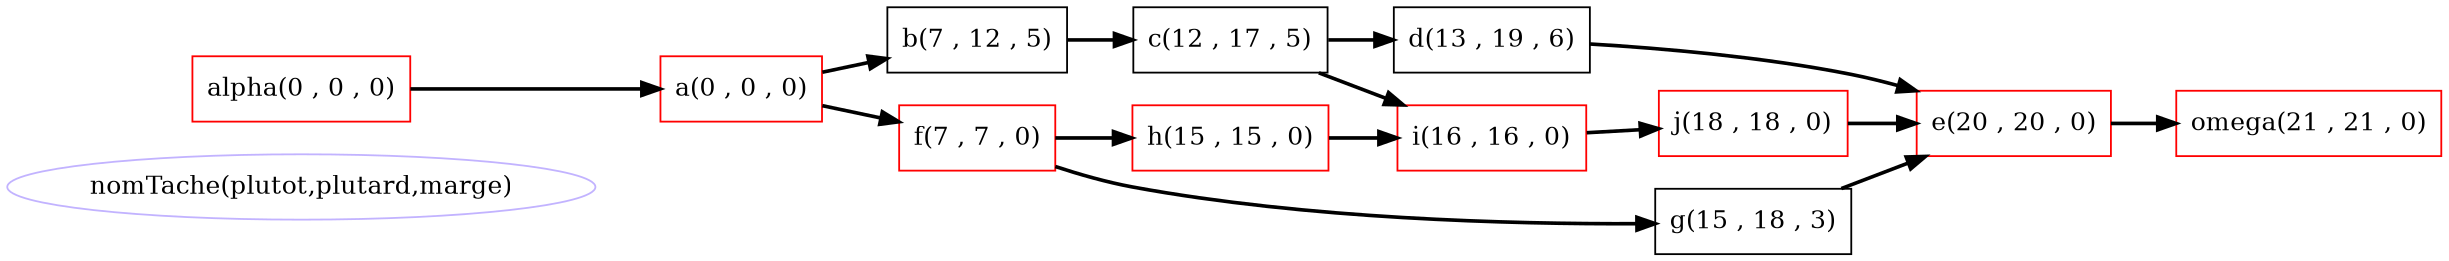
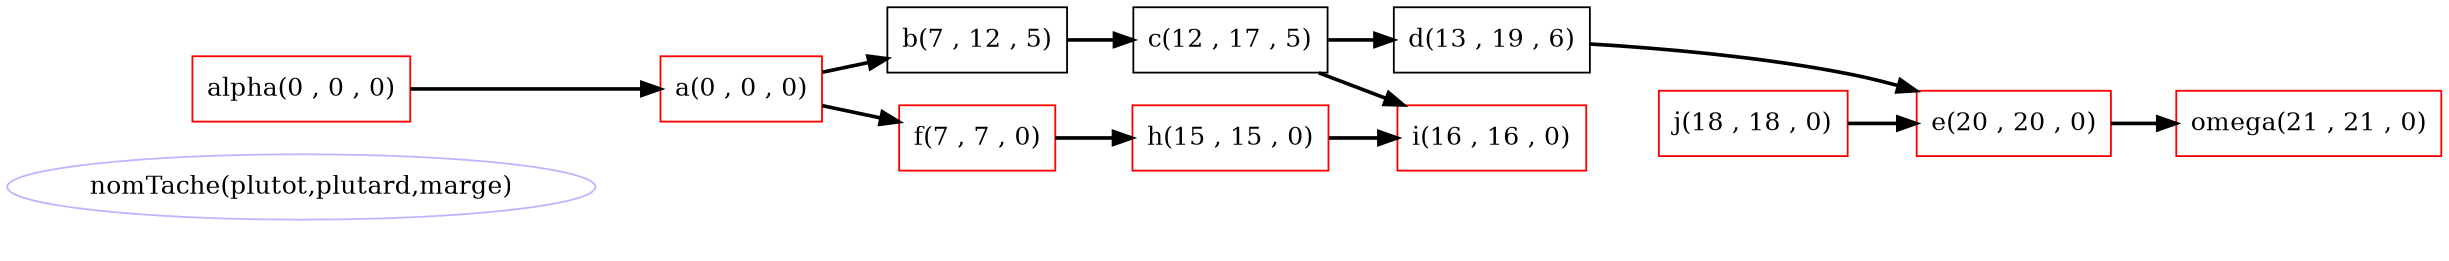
edge "i(16 , 16 , 0)" -> "j(18 , 18 , 0)": removed
node "g(15 , 18 , 3)": removed
